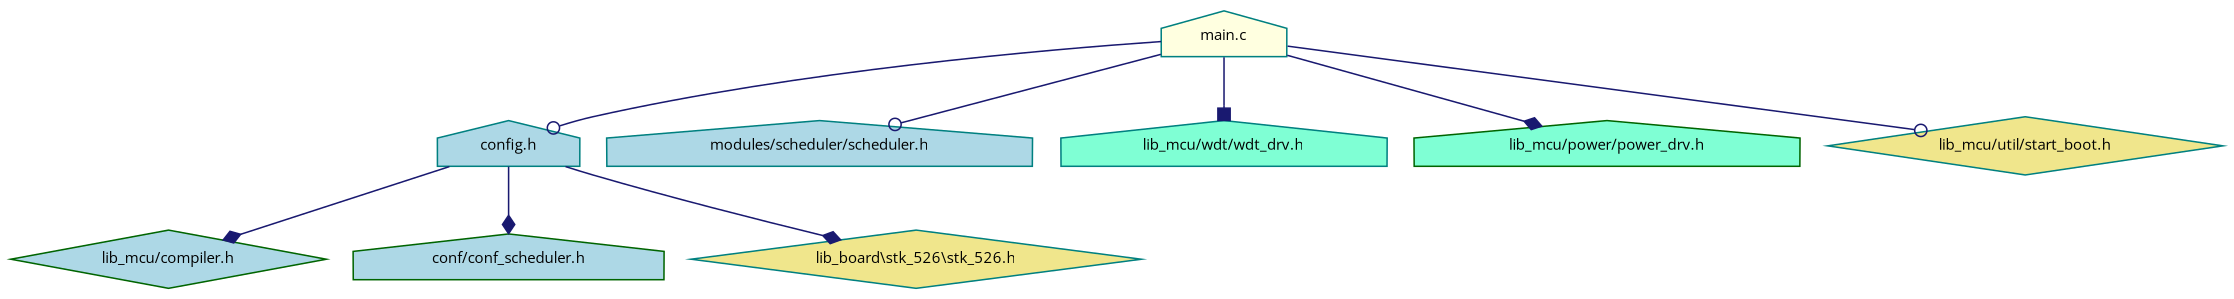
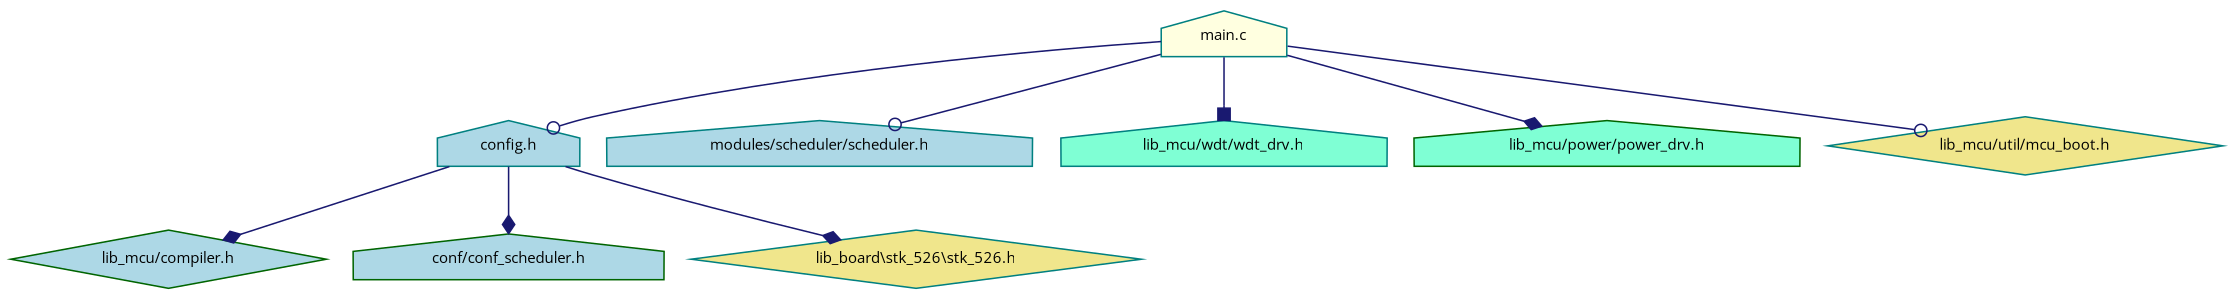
node "lib_mcu/util/start_boot.h": label "lib_mcu/util/start_boot.h" -> "lib_mcu/util/mcu_boot.h"
